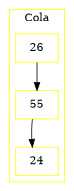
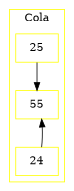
node "26": label "26" -> "25"
edge "55" -> "24": reversed
